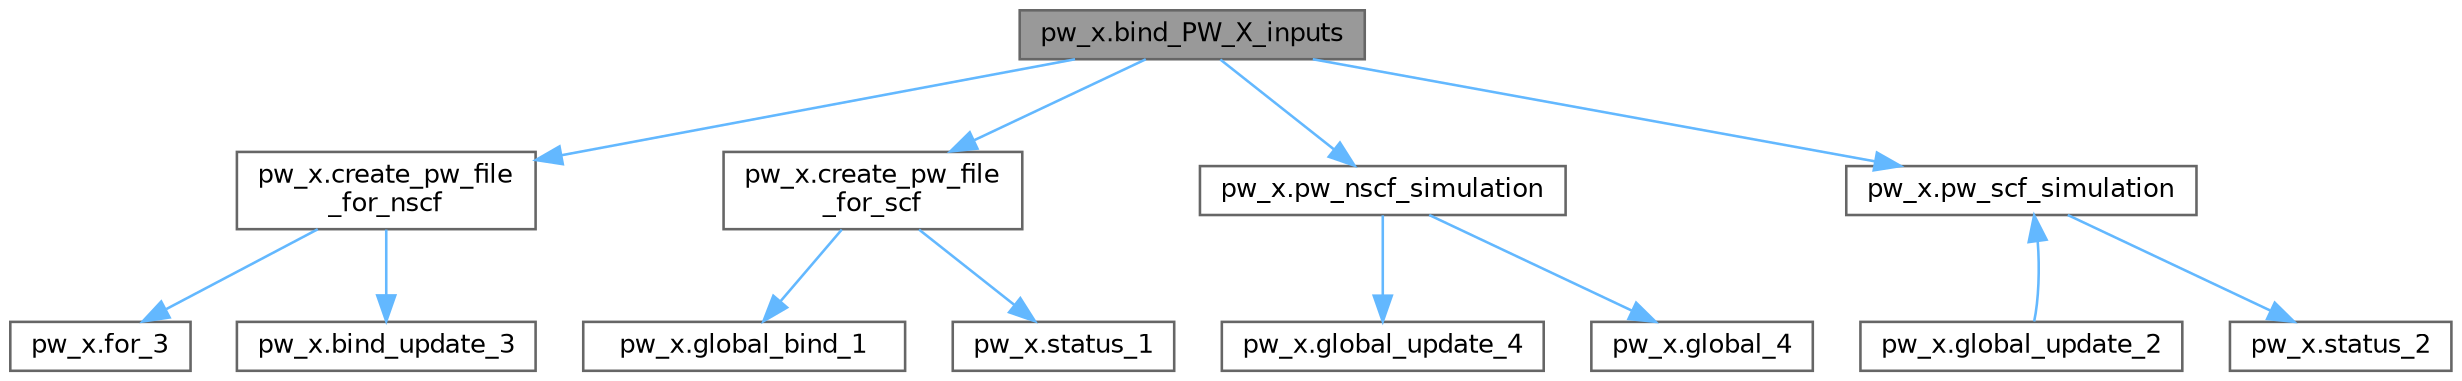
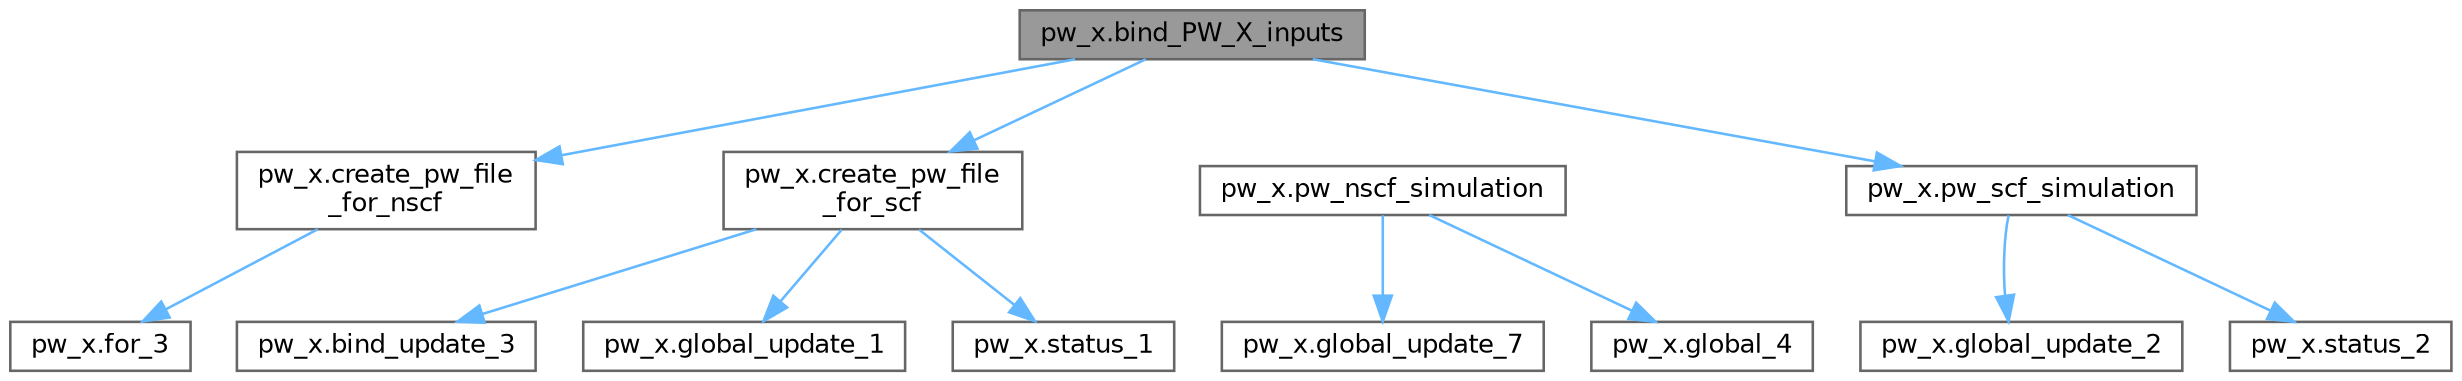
edge "pw_x.bind_PW_X_inputs" -> "pw_x.pw_nscf_simulation": removed
edge "pw_x.create_pw_file _for_nscf" -> "pw_x.bind_update_3": now "pw_x.create_pw_file _for_scf" -> "pw_x.bind_update_3"
edge "pw_x.global_update_2" -> "pw_x.pw_scf_simulation": reversed
node "pw_x.global_bind_1": label "pw_x.global_bind_1" -> "pw_x.global_update_1"
node "pw_x.global_update_4": label "pw_x.global_update_4" -> "pw_x.global_update_7"
